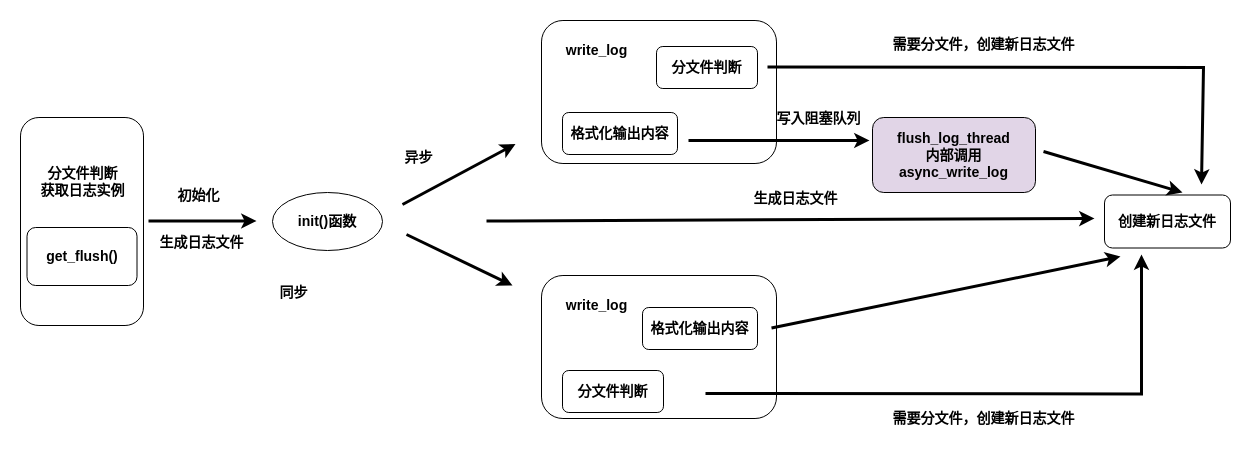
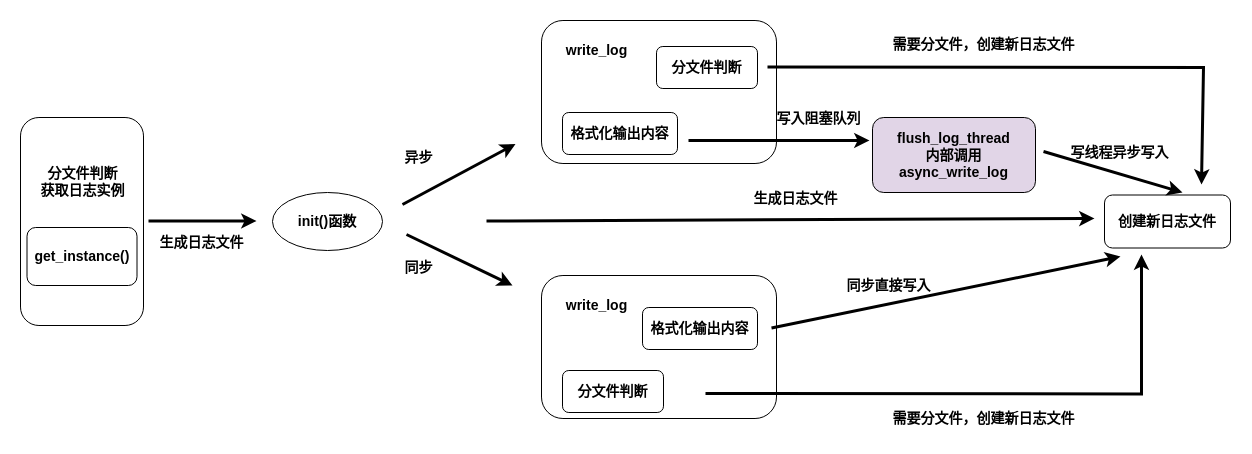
node "写线程异步写入": added
node "初始化": removed
node "get_flush()": label "get_flush()" -> "get_instance()"
node "同步直接写入": added
node "同步": moved (294, 292) -> (419, 267)
